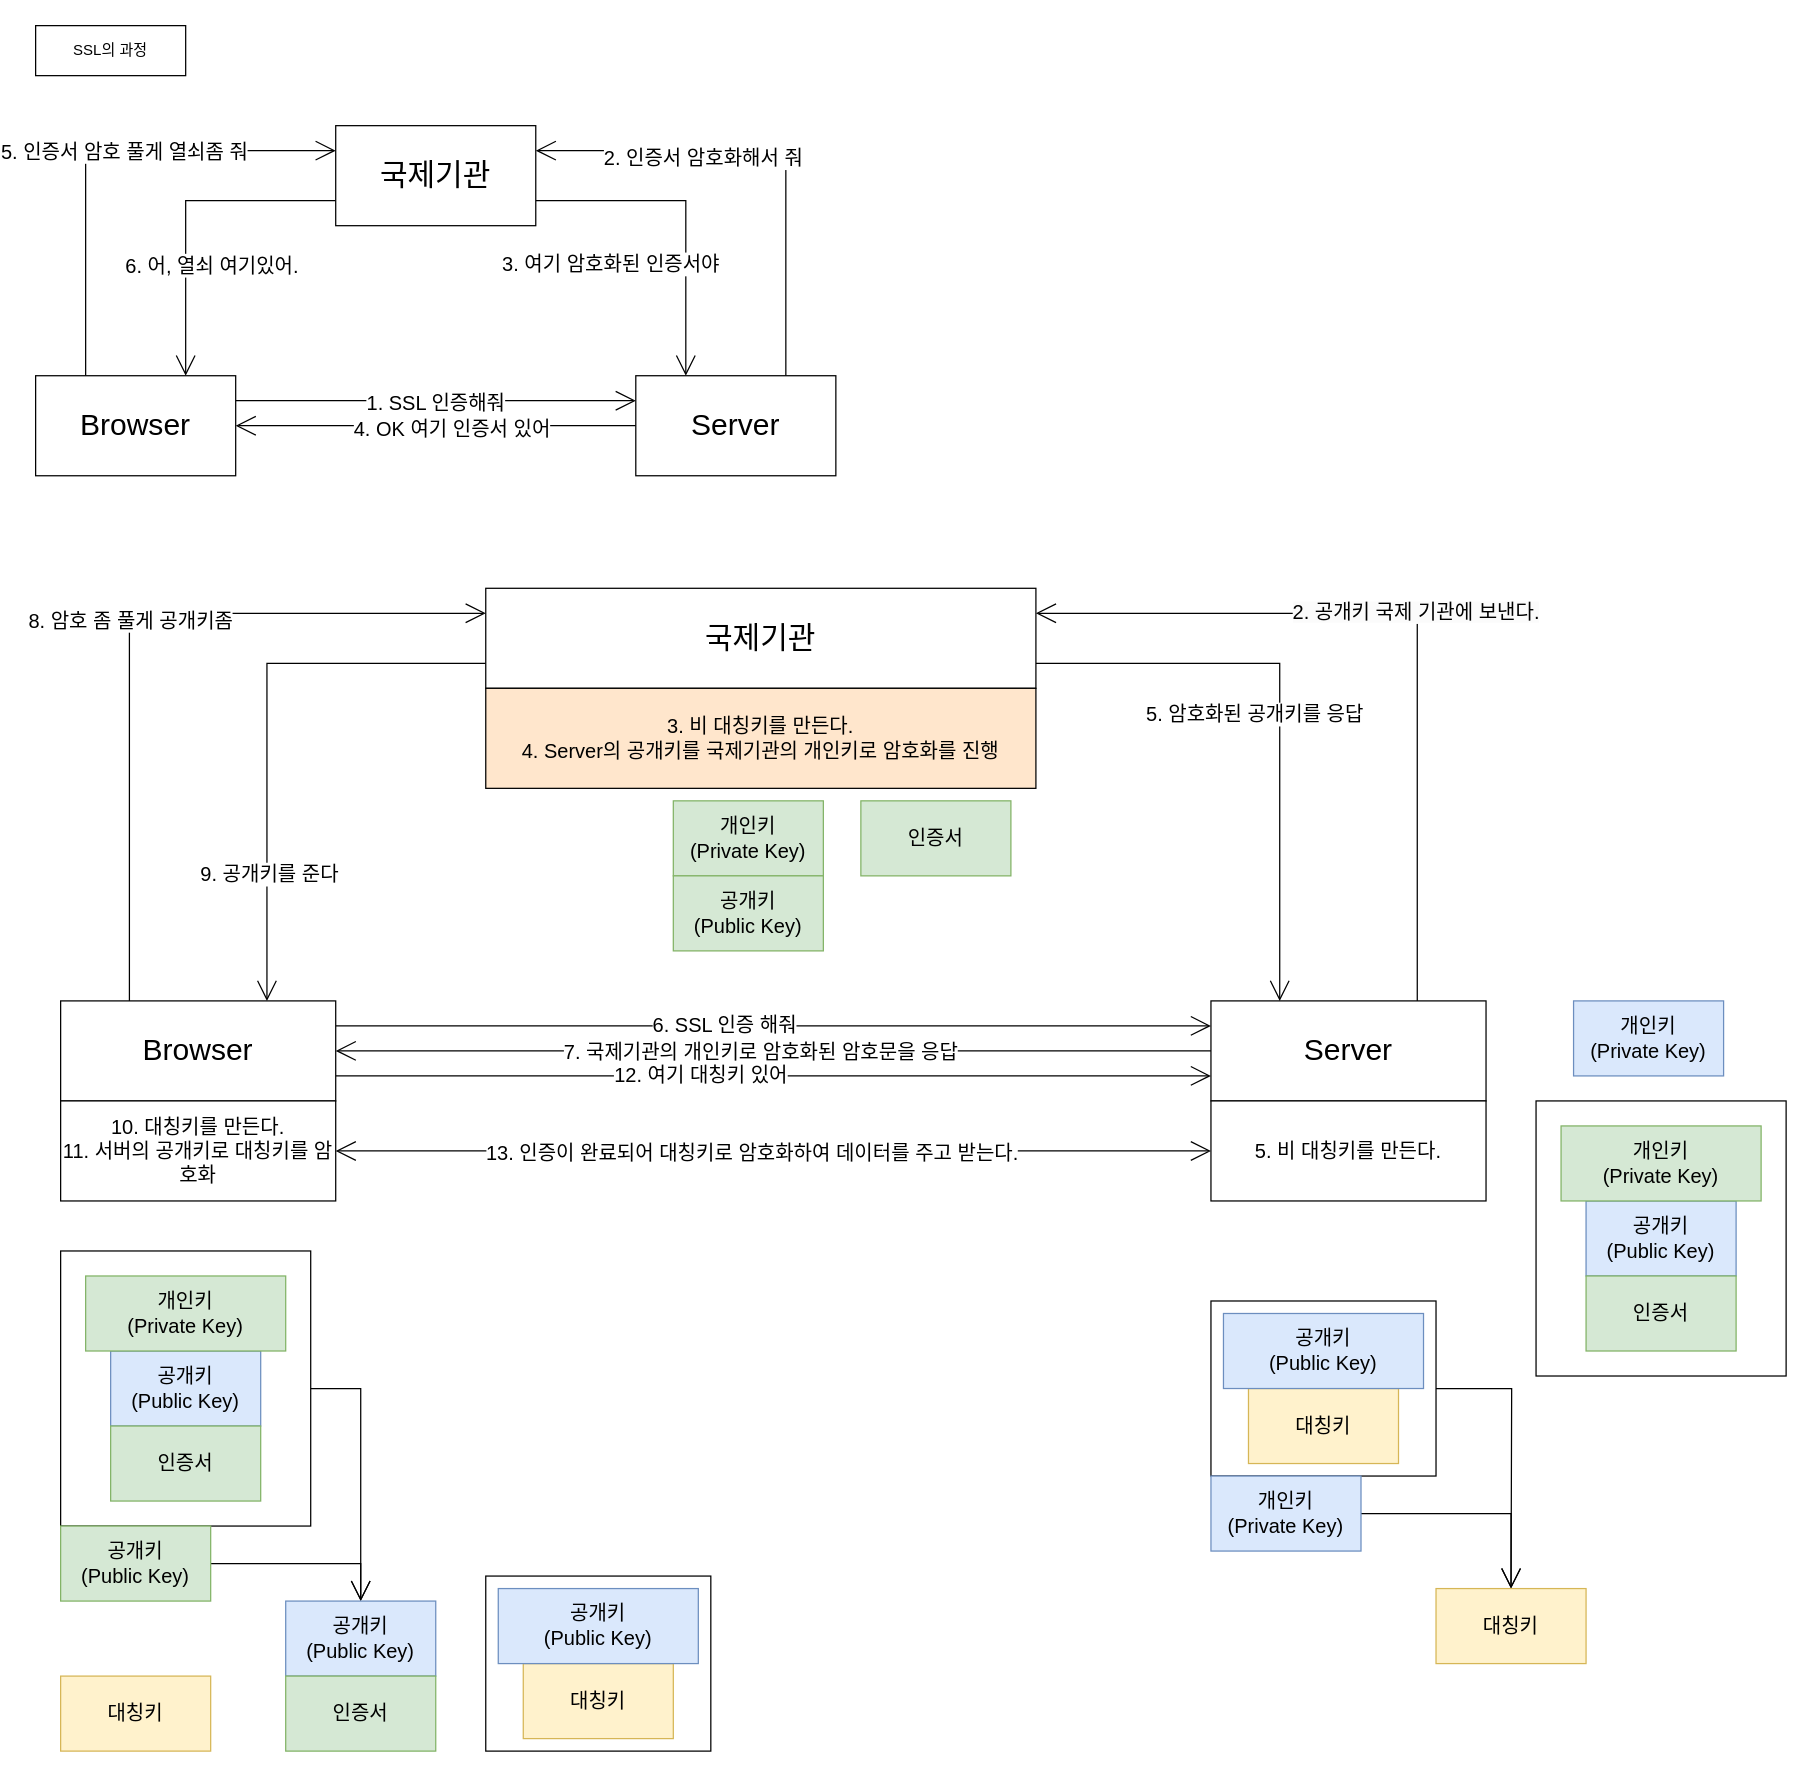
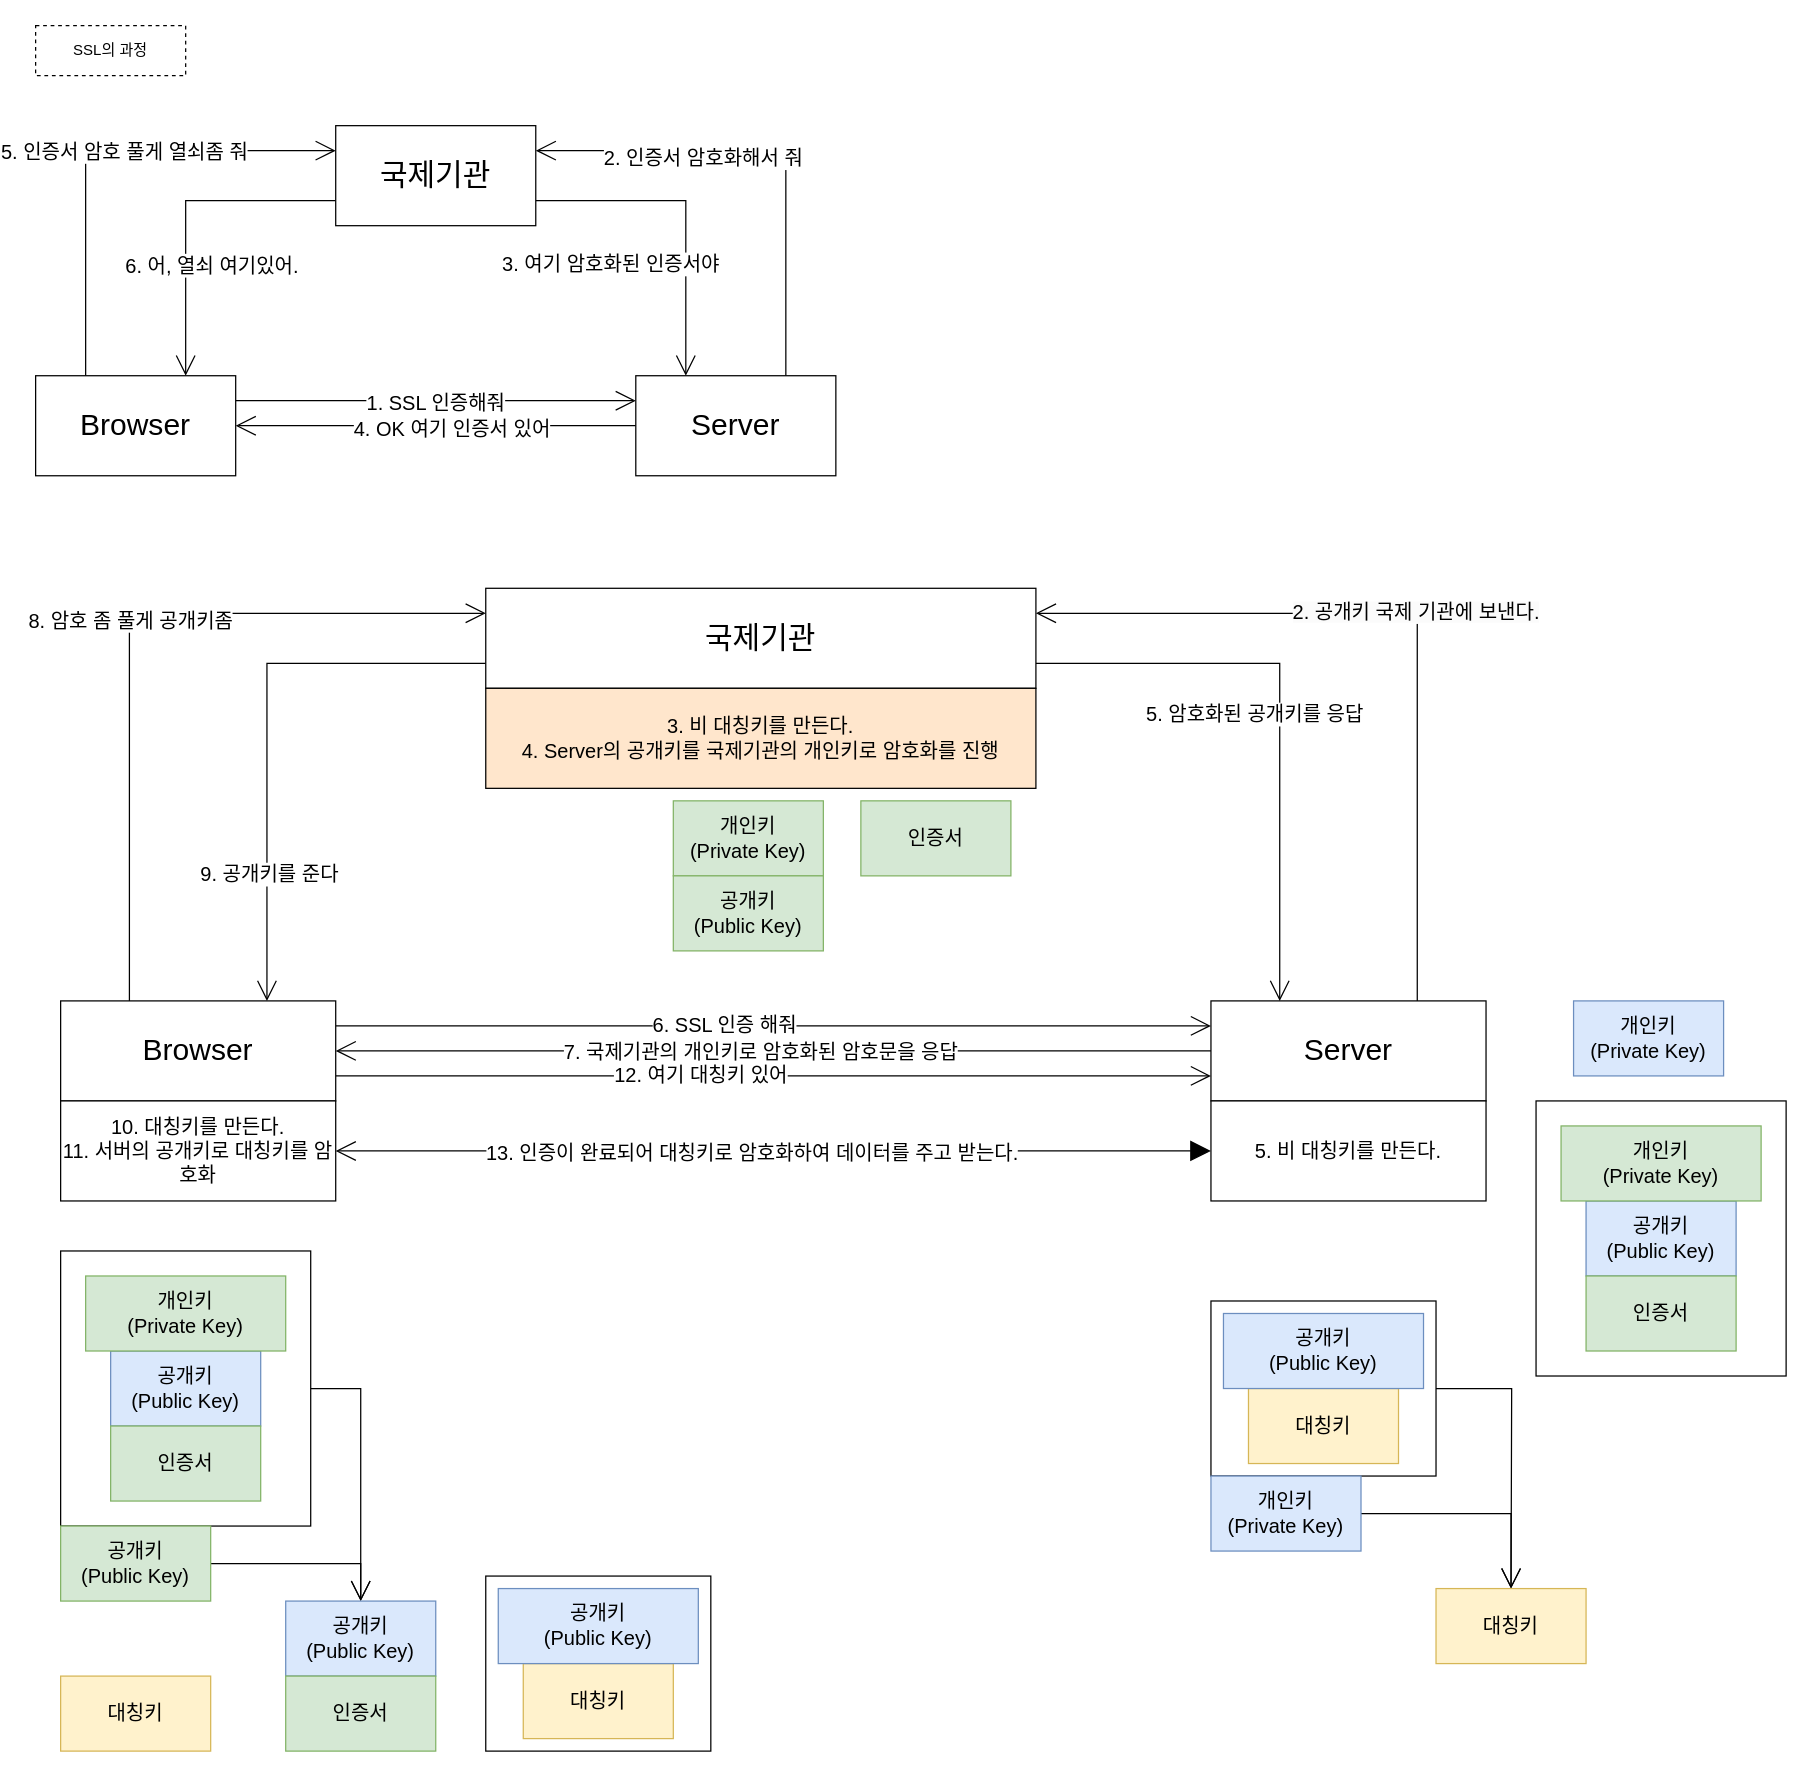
node "SSL의 과정": style solid -> dashed
edge "10. 대칭키를 만든다. 11. 서버의 공개키로 대칭키를 암호화" -- "5. 비 대칭키를 만든다.": arrowhead open -> block
